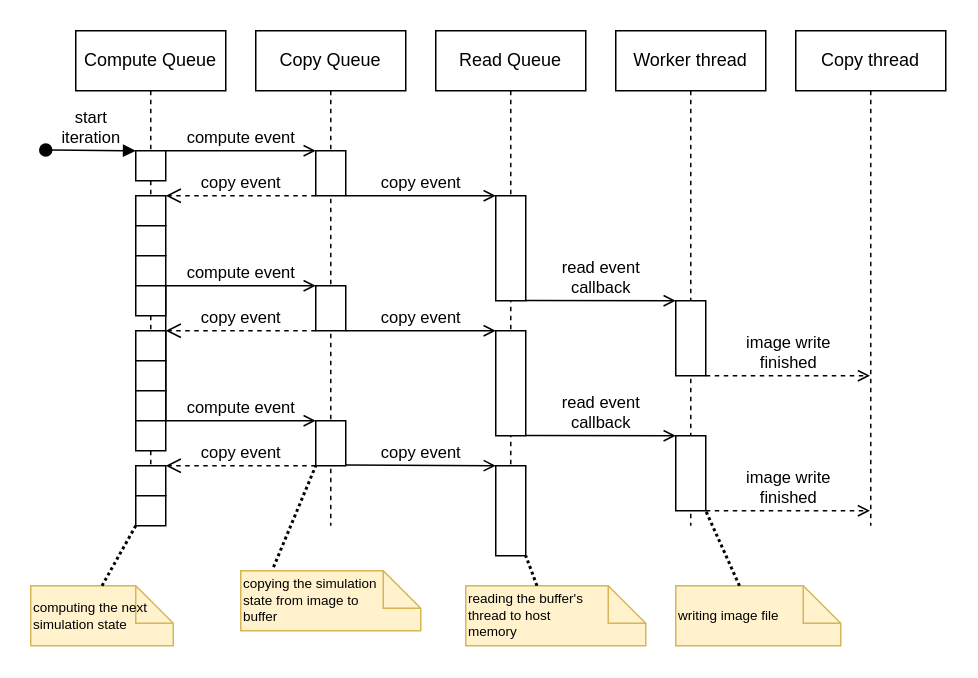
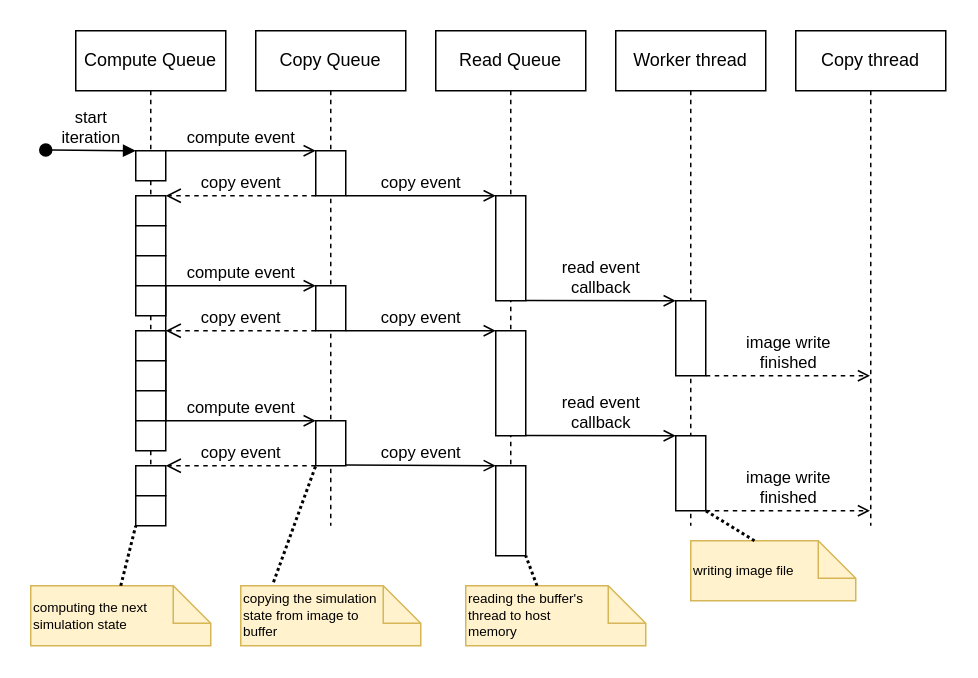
node "copying the simulation state from image to buffer": moved (331, 601) -> (331, 616)
node "computing the next simulation state": size 143x60 -> 180x60
node "writing image file": moved (758, 616) -> (773, 571)
